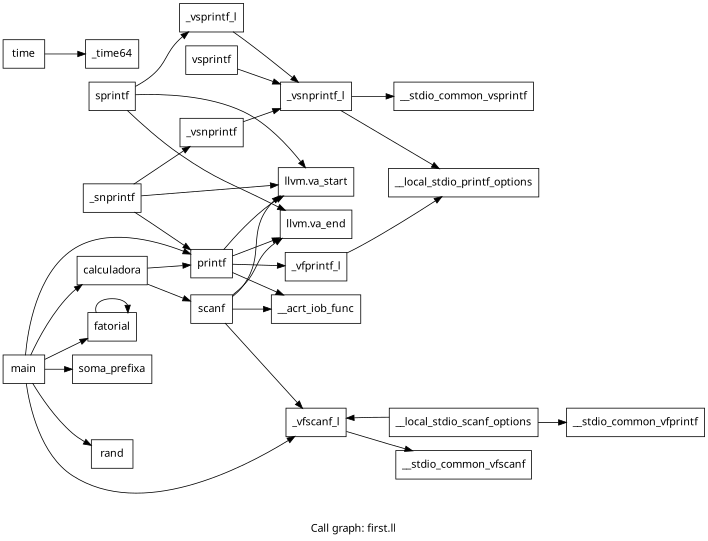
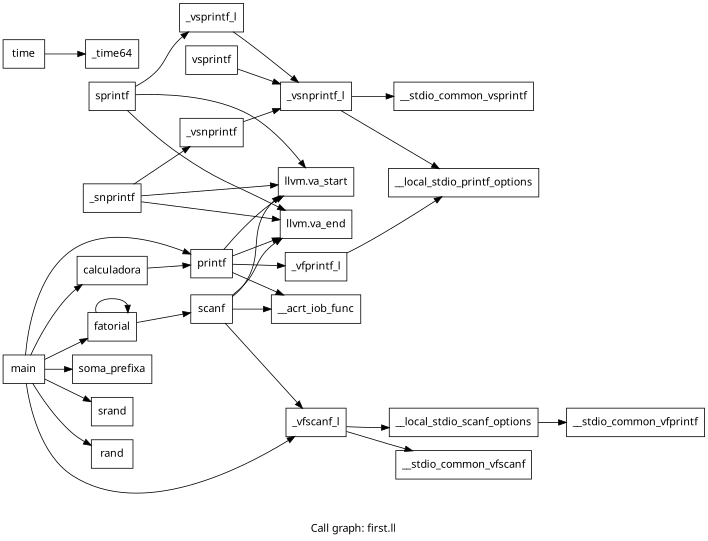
edge "_snprintf" -> "printf": now "_snprintf" -> "llvm.va_end"
edge "calculadora" -> "scanf": now "fatorial" -> "scanf"
node "srand": added
edge "__local_stdio_scanf_options" -> "_vfscanf_l": reversed
